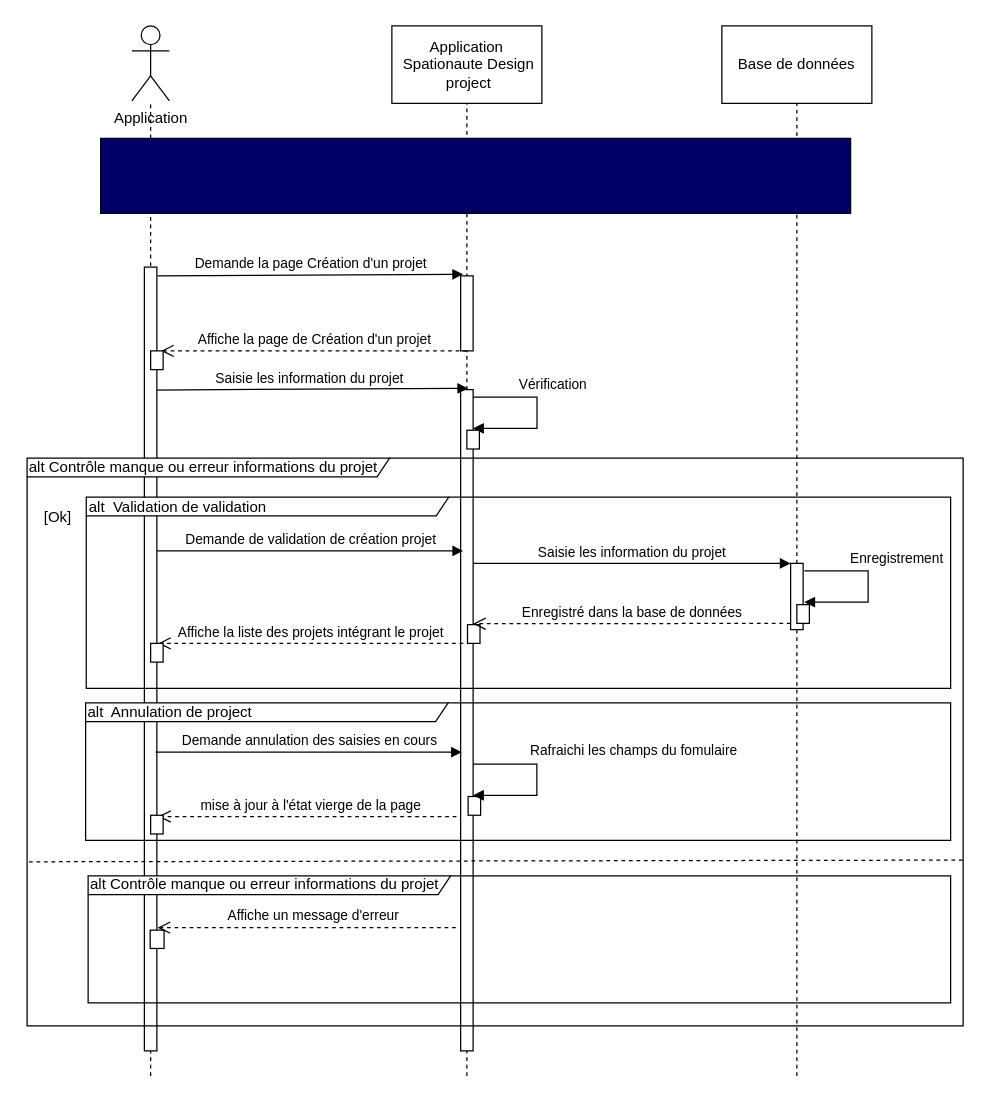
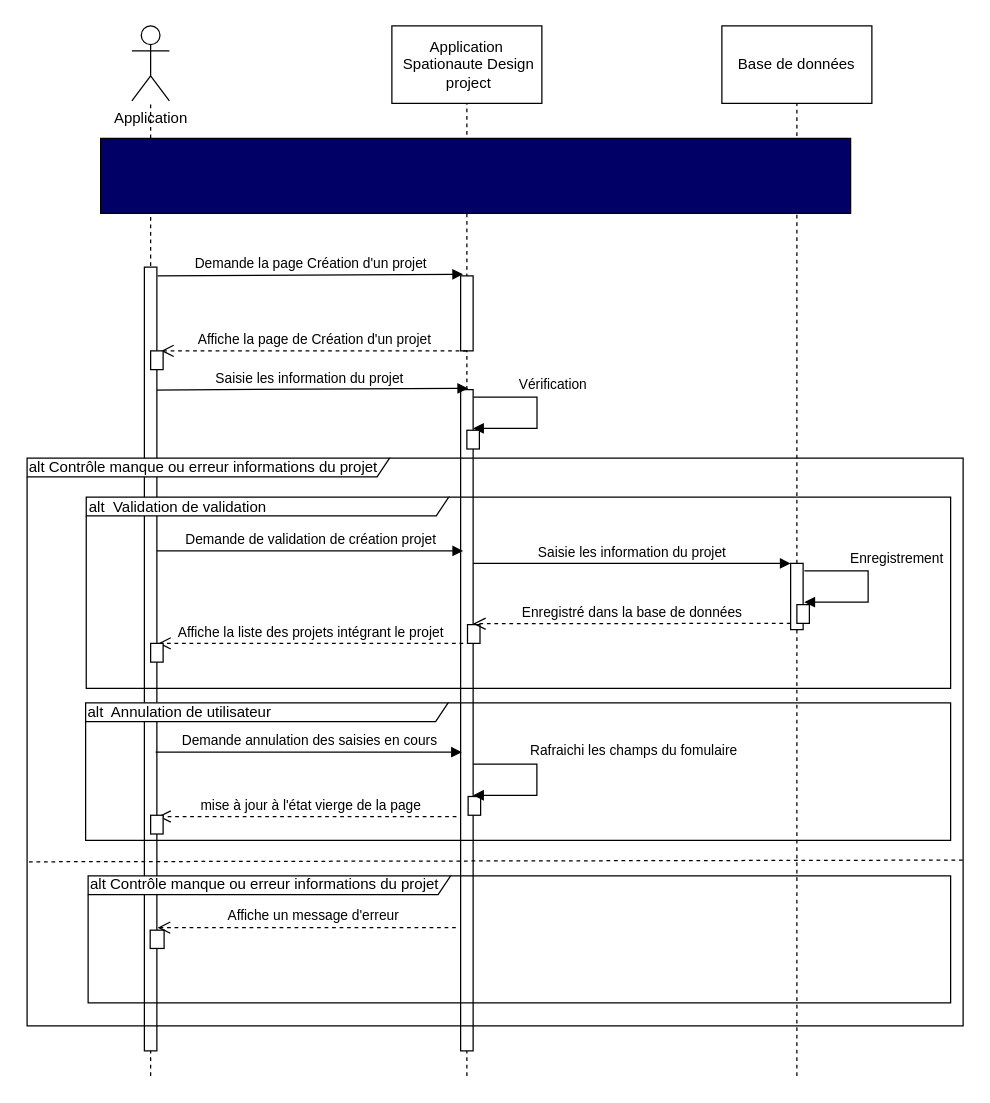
node "[Ok]": removed
node "alt Annulation de project": label "alt Annulation de project" -> "alt Annulation de utilisateur"
